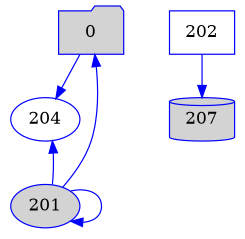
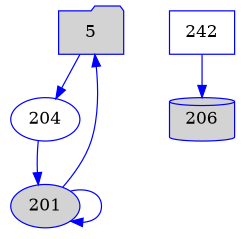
node "0": label "0" -> "5"
node "202": label "202" -> "242"
node "207": label "207" -> "206"
edge "201" -> "204": reversed
